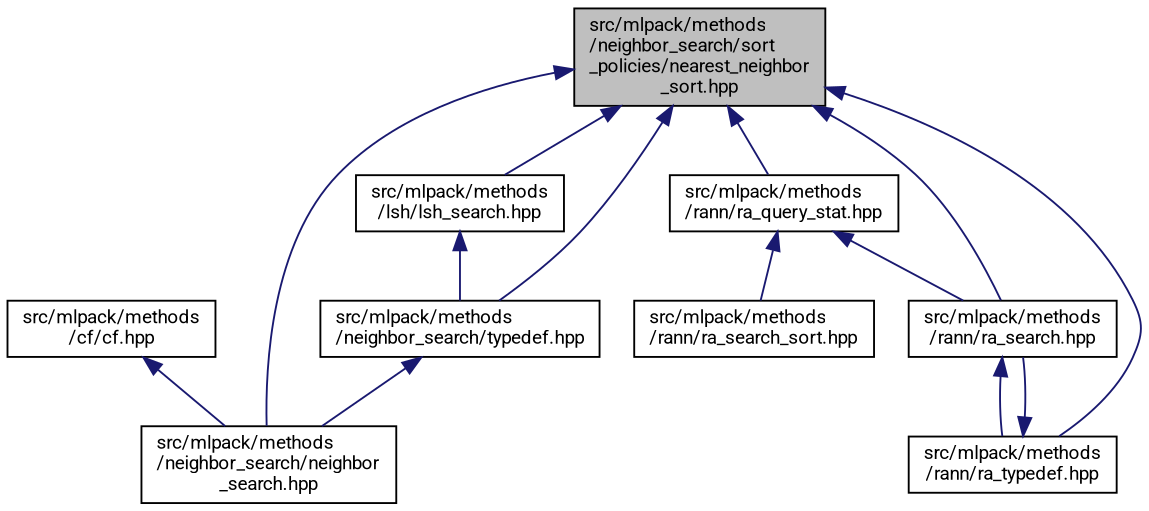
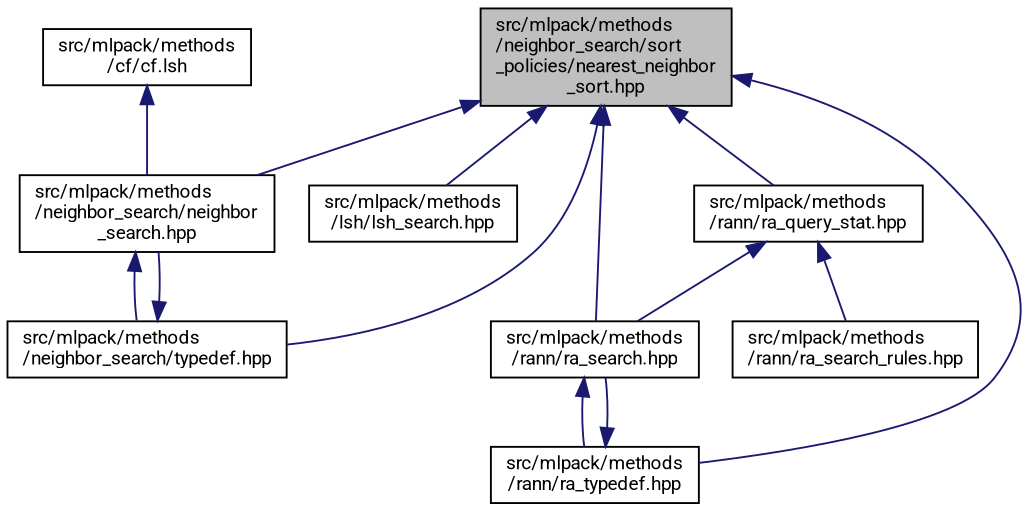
edge "src/mlpack/methods /neighbor_search/typedef.hpp" -> "src/mlpack/methods /lsh/lsh_search.hpp": now "src/mlpack/methods /neighbor_search/typedef.hpp" -> "src/mlpack/methods /neighbor_search/neighbor _search.hpp"
node "src/mlpack/methods /cf/cf.hpp": label "src/mlpack/methods /cf/cf.hpp" -> "src/mlpack/methods /cf/cf.lsh"
node "src/mlpack/methods /rann/ra_search_sort.hpp": label "src/mlpack/methods /rann/ra_search_sort.hpp" -> "src/mlpack/methods /rann/ra_search_rules.hpp"
